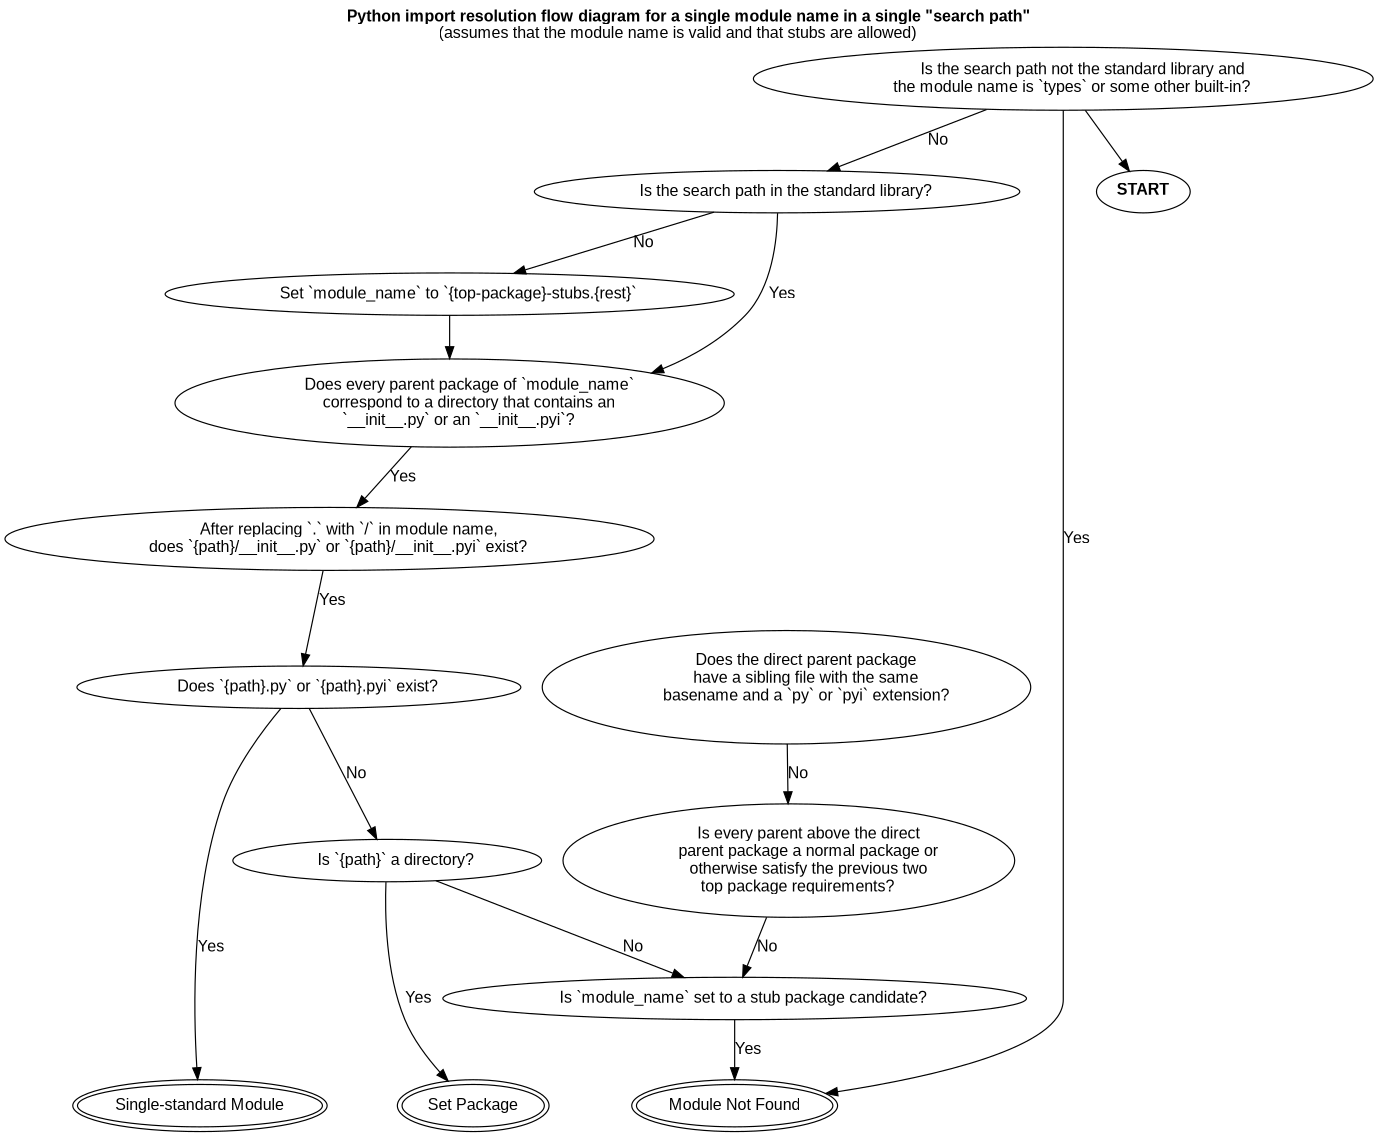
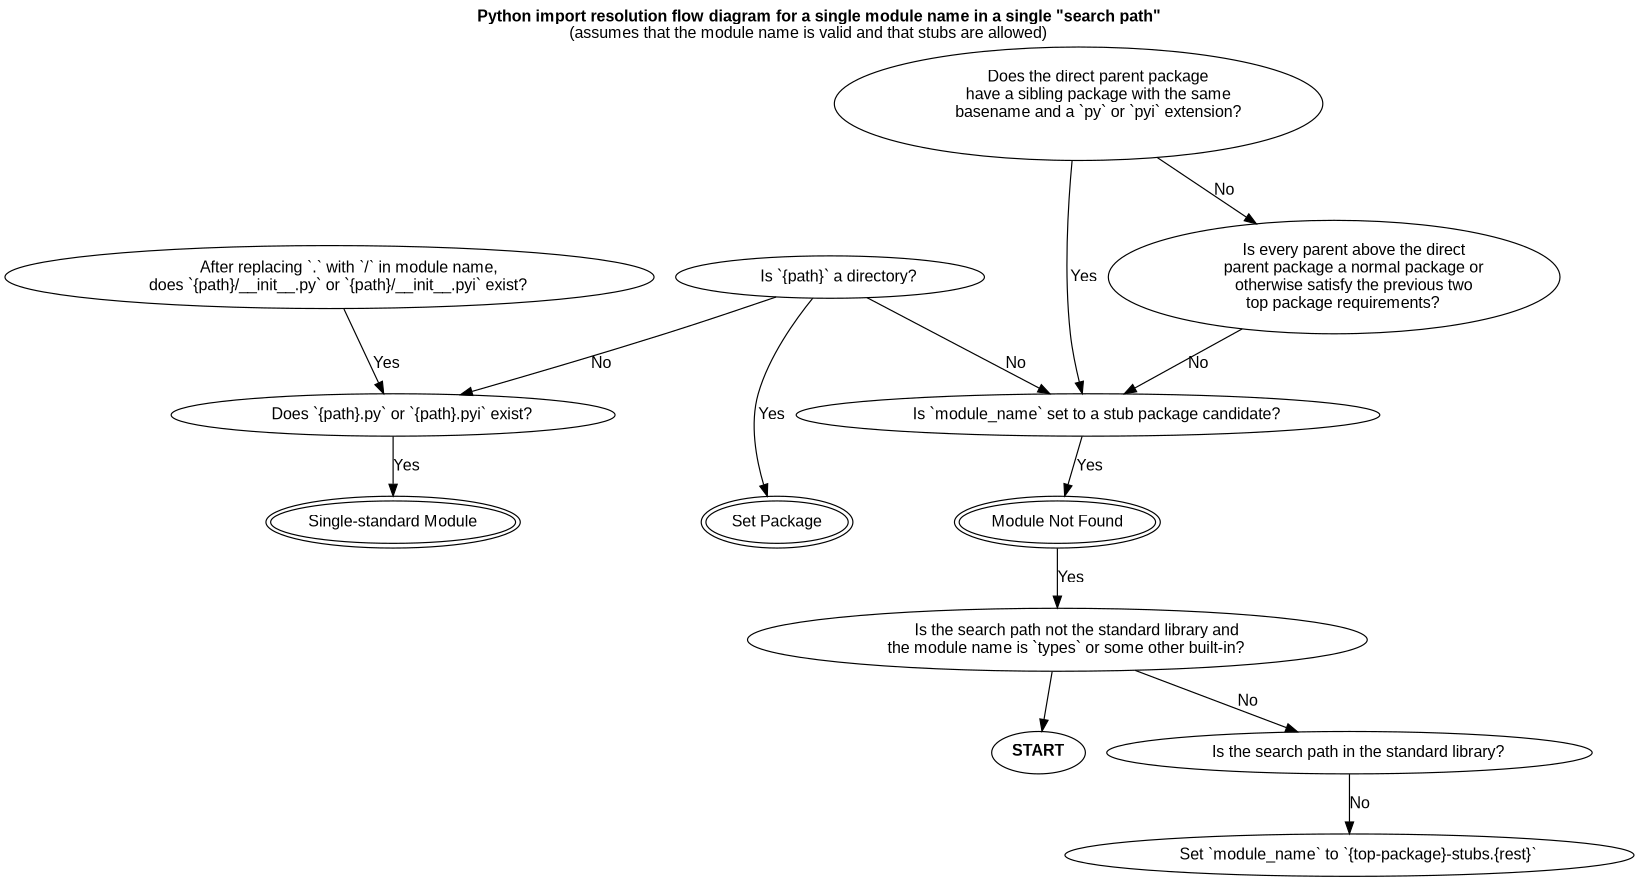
edge "Does the direct parent package" -> "Is `module_name` set to a stub package candidate?": added, label "Yes"
node "Does every parent package of `module_name`": removed
node "Does the direct parent package": text "have a sibling file with the same" -> "have a sibling package with the same"
edge "Is the search path not the standard library and" -> "Module Not Found": reversed
edge "Does `{path}.py` or `{path}.pyi` exist?" -> "Is `{path}` a directory?": reversed
